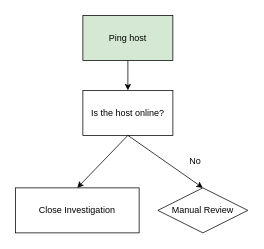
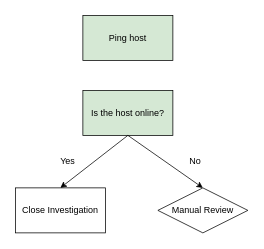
edge "Ping host" -> "Is the host online?": removed
node "Is the host online?": fillcolor #ffffff -> #d5e8d4
node "Yes": added
node "Close Investigation": size 124x45 -> 90x45
